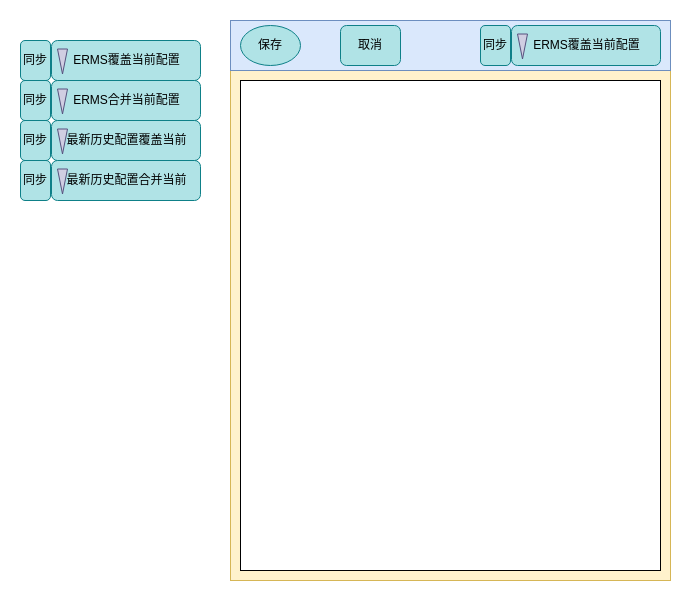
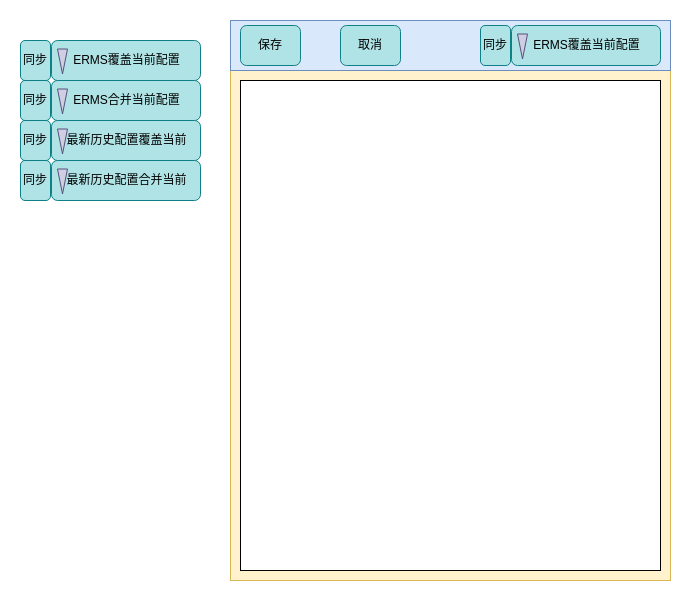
node "保存": shape ellipse -> rounded rectangle
